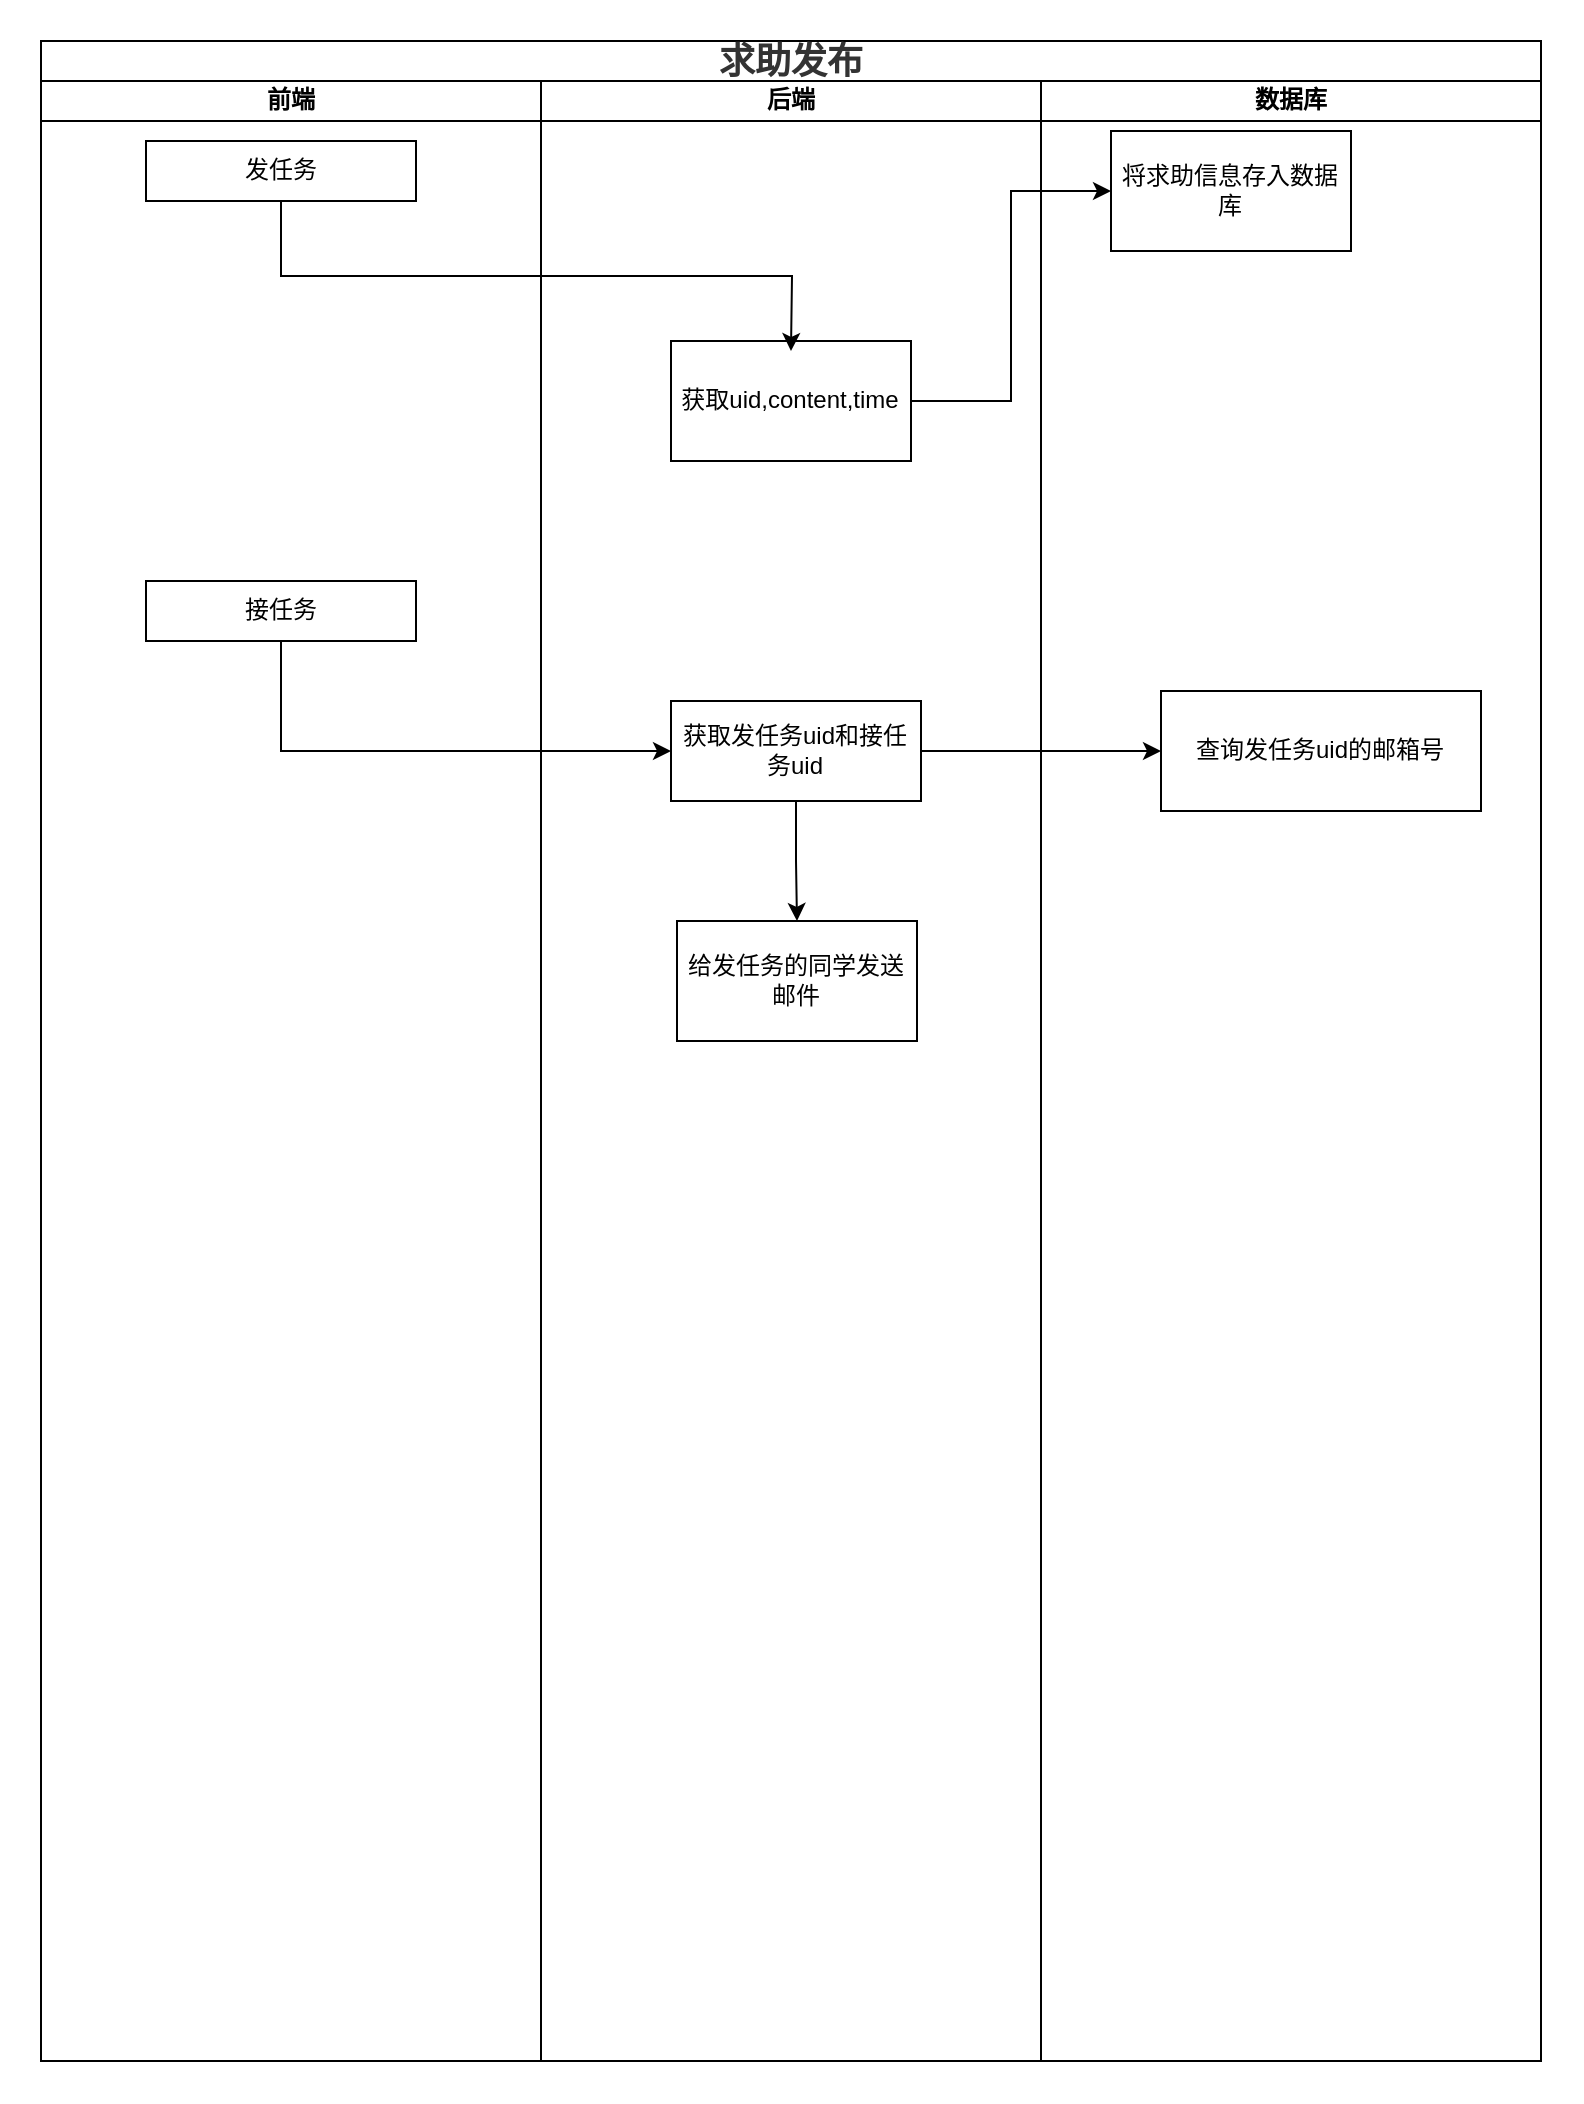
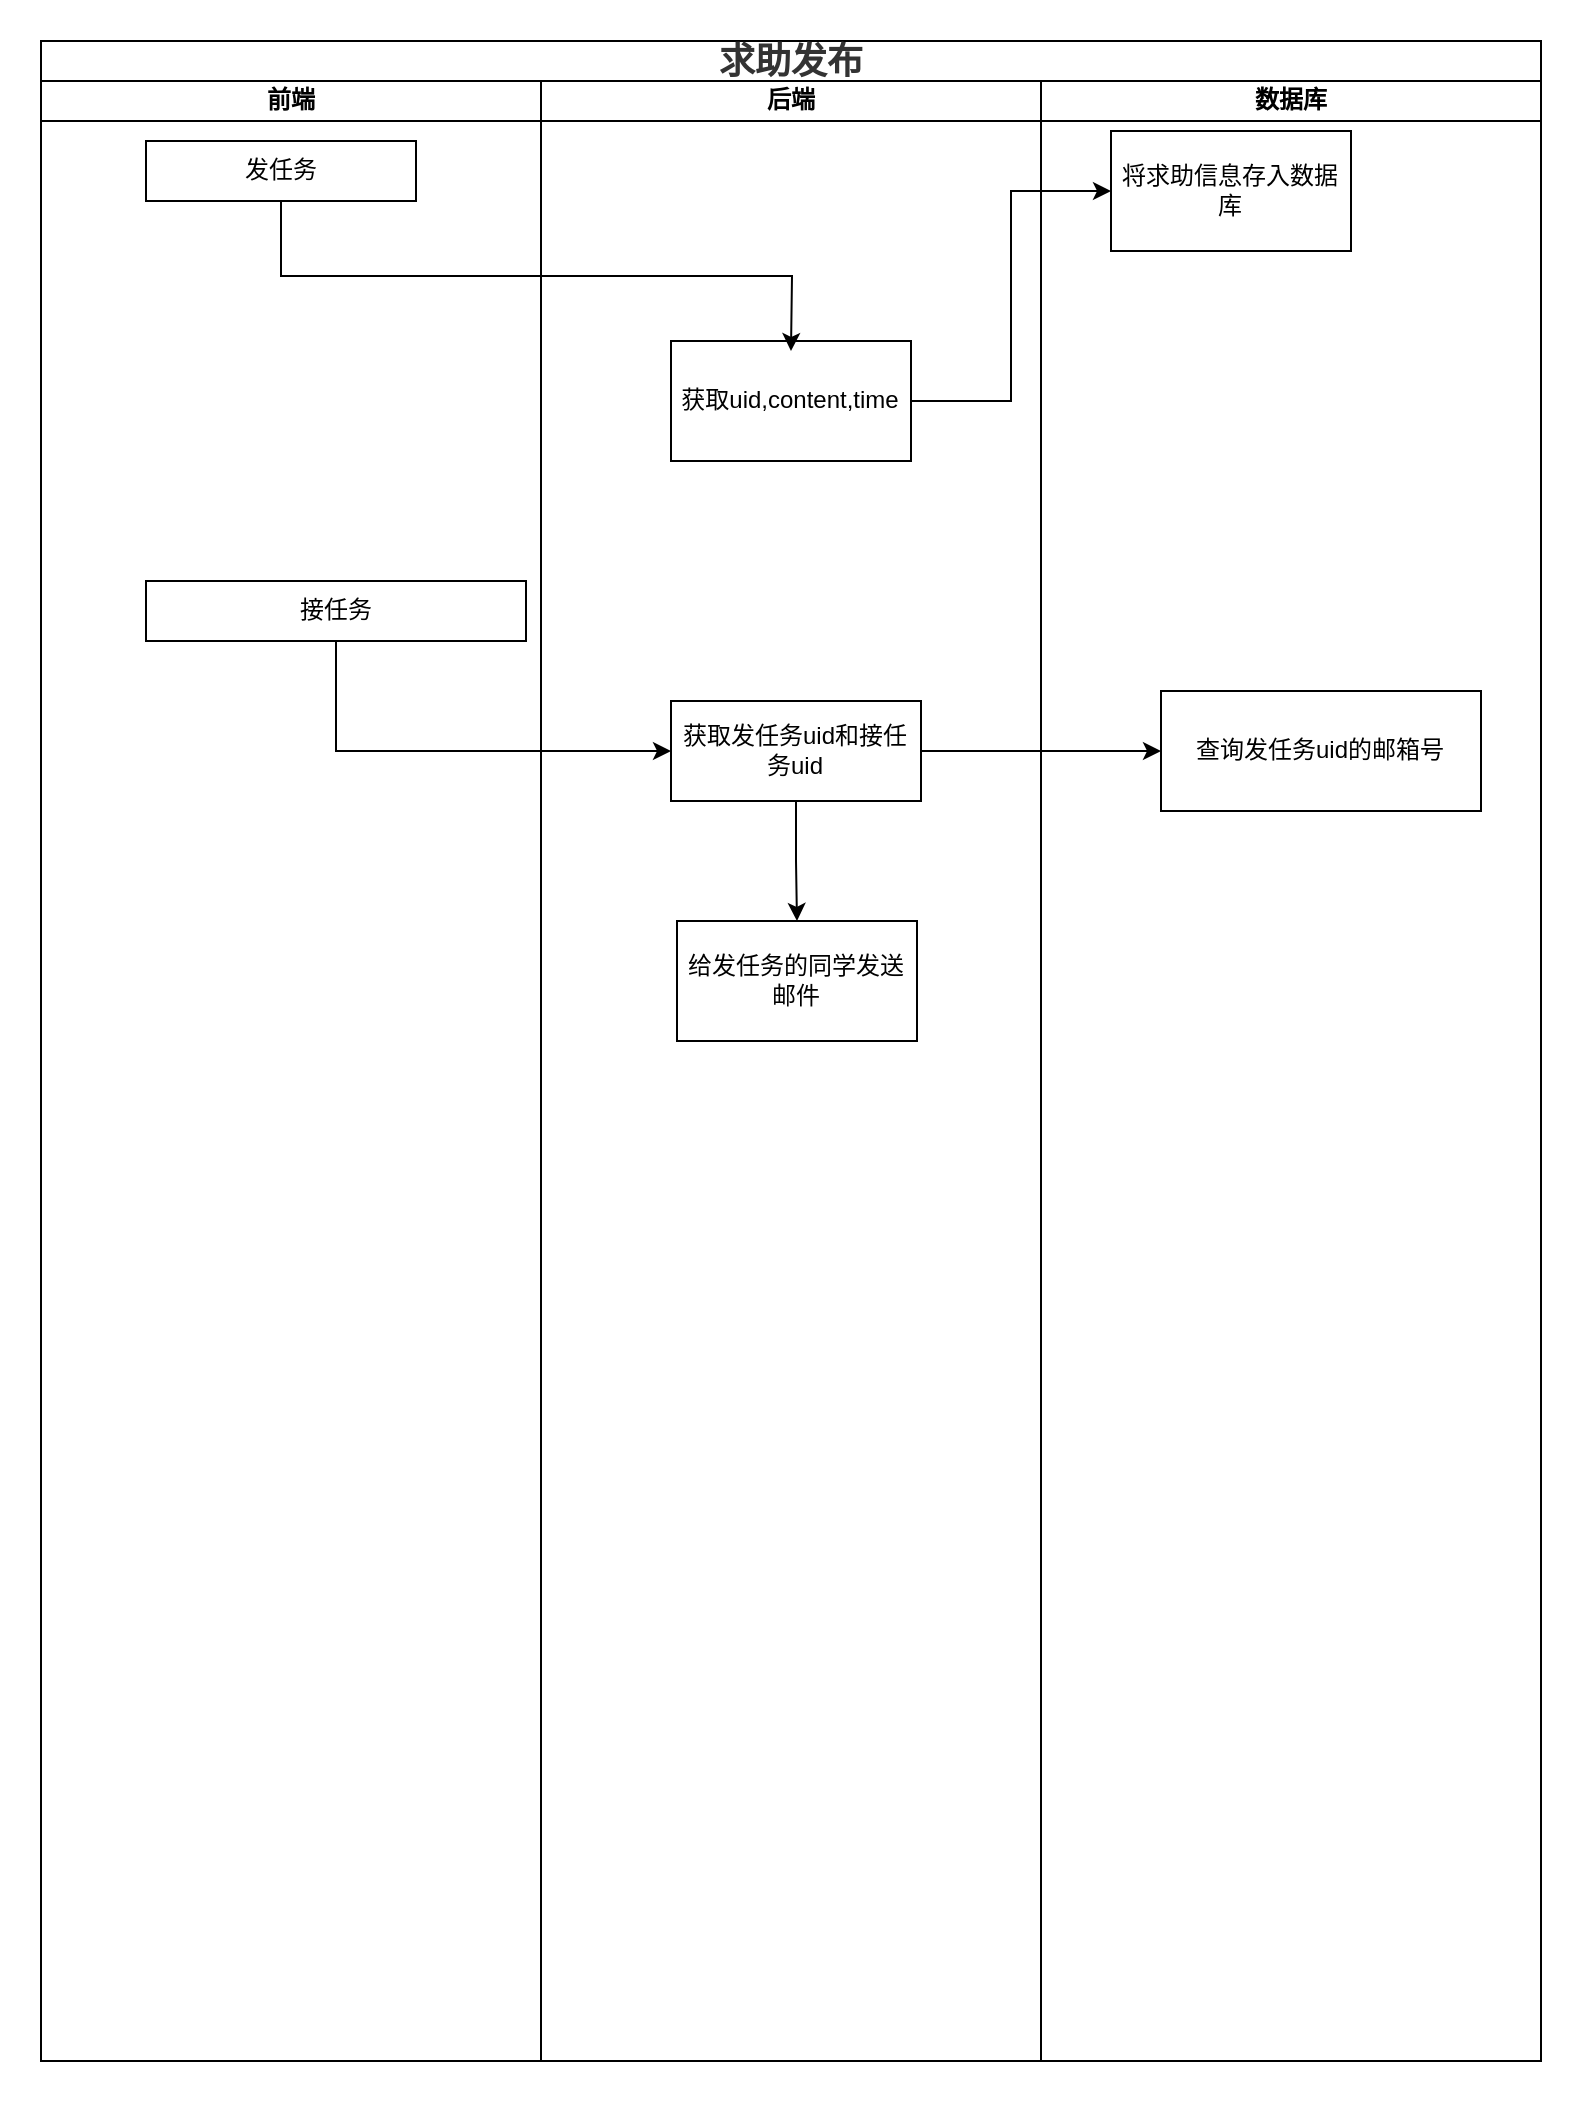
node "接任务": size 270x60 -> 380x60
